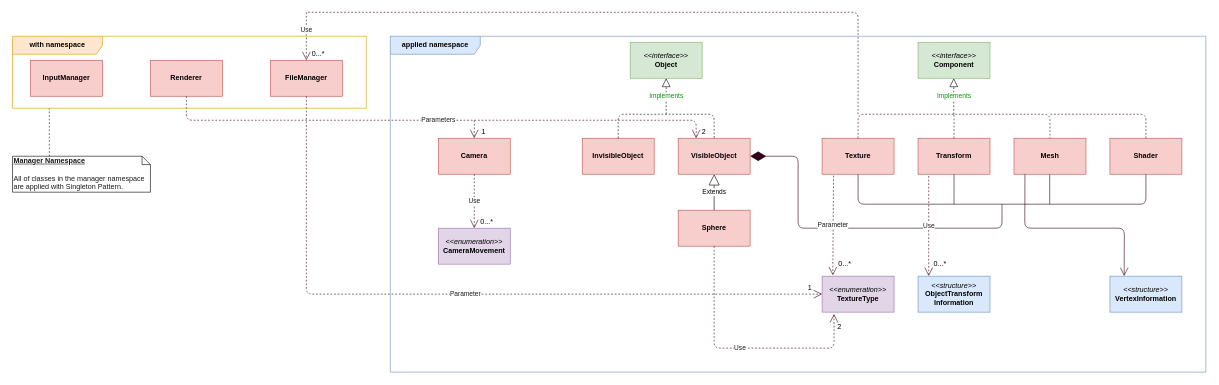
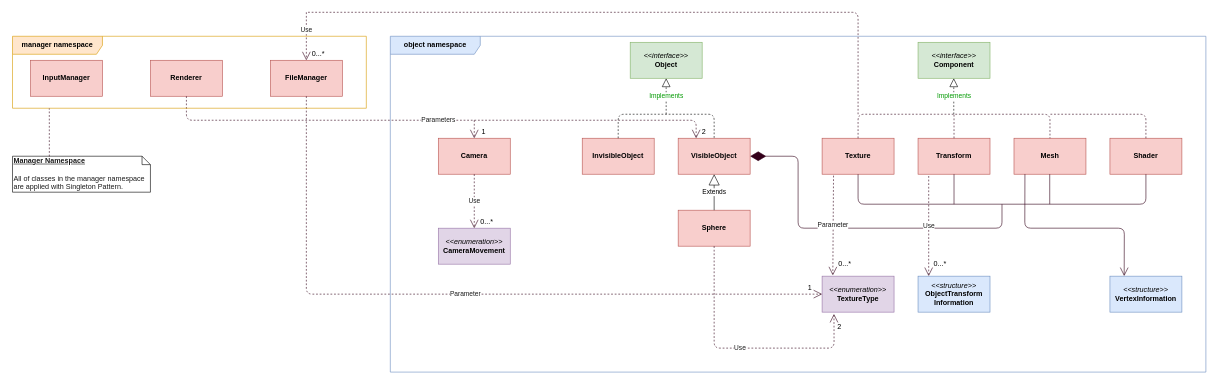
node "with namespace": label "with namespace" -> "manager namespace"
node "applied namespace": label "applied namespace" -> "object namespace"
